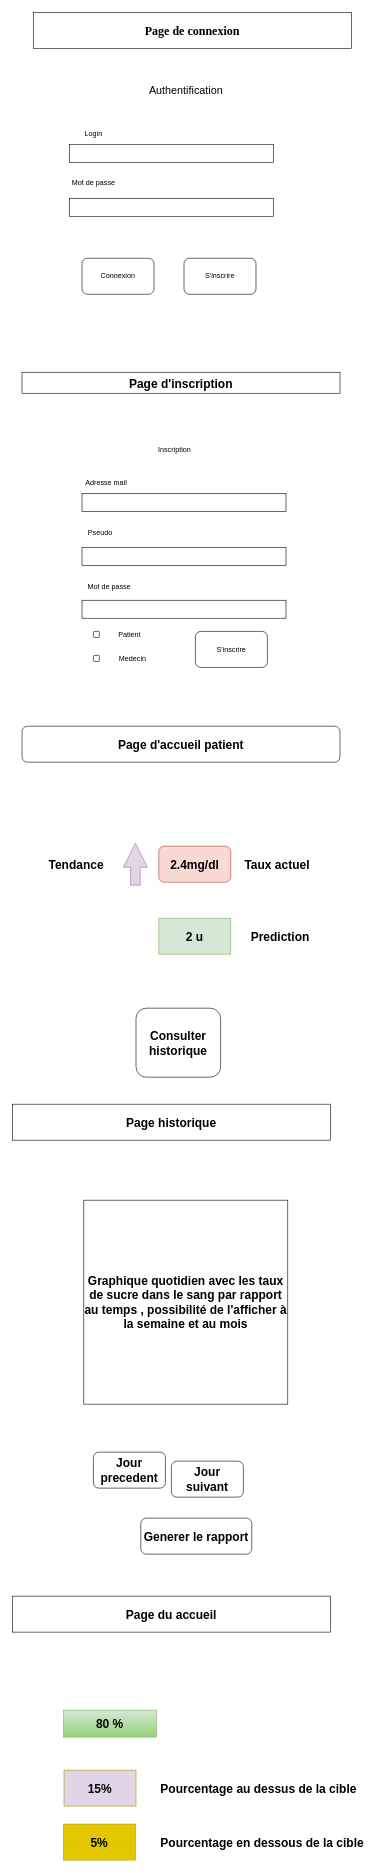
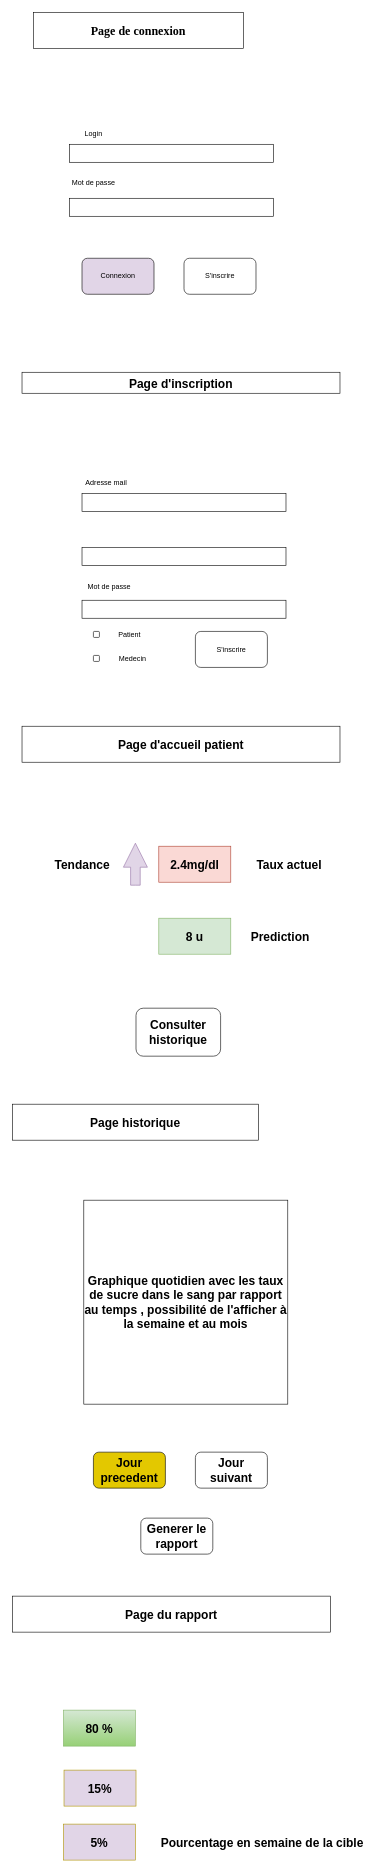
node "Page de connexion": size 318x36 -> 210x36
node "Authentification": removed
node "Connexion": fillcolor #ffffff -> #e1d5e7
node "Inscription": removed
node "Pseudo": removed
node "Page d'accueil patient": shape rounded rectangle -> rectangle
node "Tendance": moved (76, 864) -> (82, 864)
node "2.4mg/dl": shape rounded rectangle -> rectangle
node "Taux actuel": moved (277, 864) -> (289, 864)
node "2 u": label "2 u" -> "8 u"
node "Consulter historique": size 85x69 -> 85x48
node "Page historique": size 318x36 -> 246x36
node "Jour precedent": fillcolor #ffffff -> #e3c800
node "Jour suivant": moved (207, 1479) -> (231, 1470)
node "Generer le rapport": size 111x36 -> 72x36
node "Page du accueil": label "Page du accueil" -> "Page du rapport"
node "80 %": size 93x27 -> 72x36
node "Pourcentage au dessus de la cible": removed
node "5%": fillcolor #e3c800 -> #e1d5e7
node "Pourcentage en dessous de la cible": label "Pourcentage en dessous de la cible" -> "Pourcentage en semaine de la cible"
